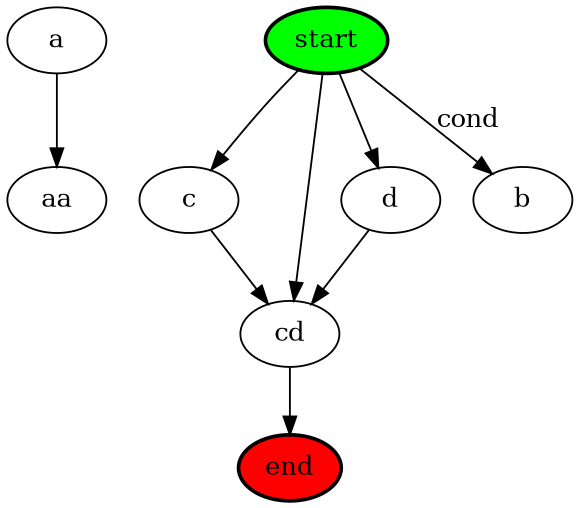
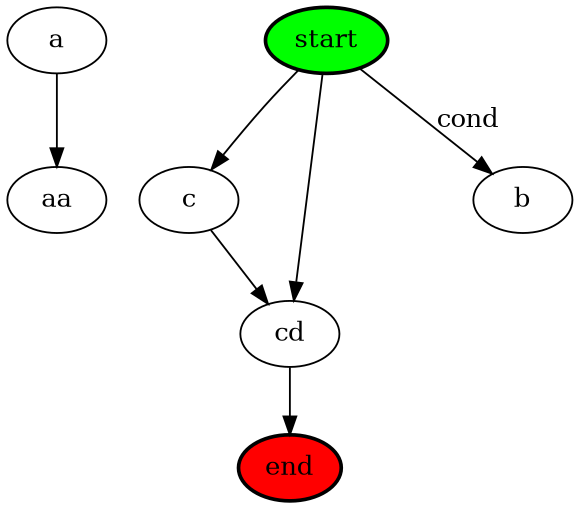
node "d": removed
